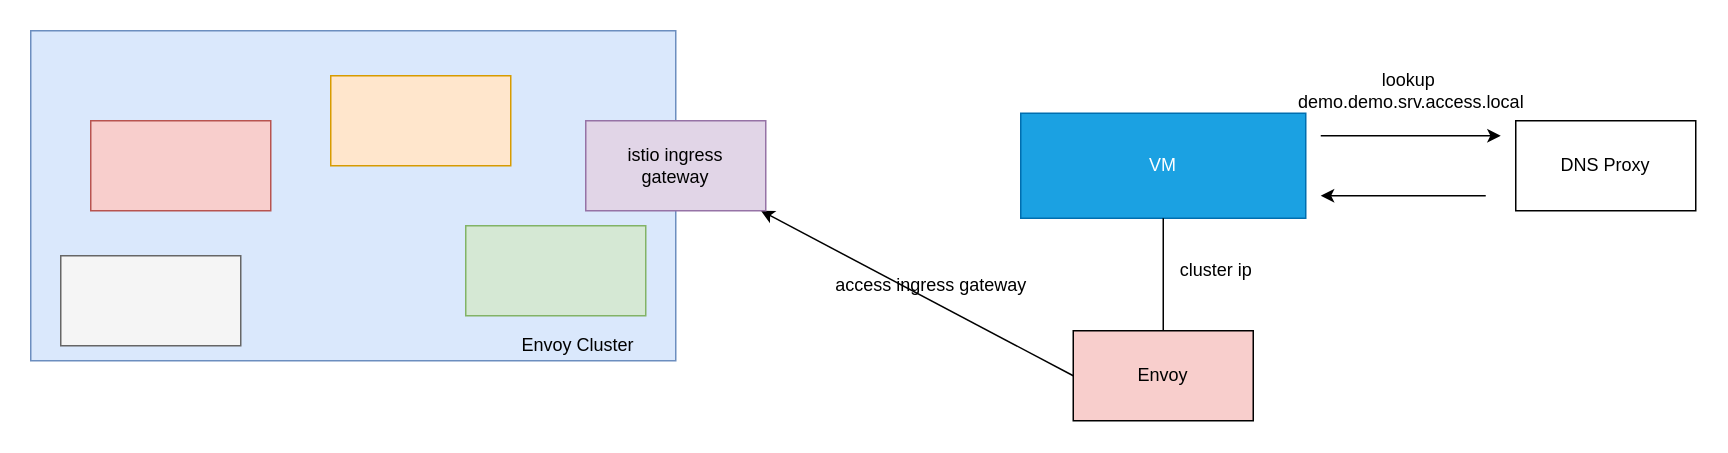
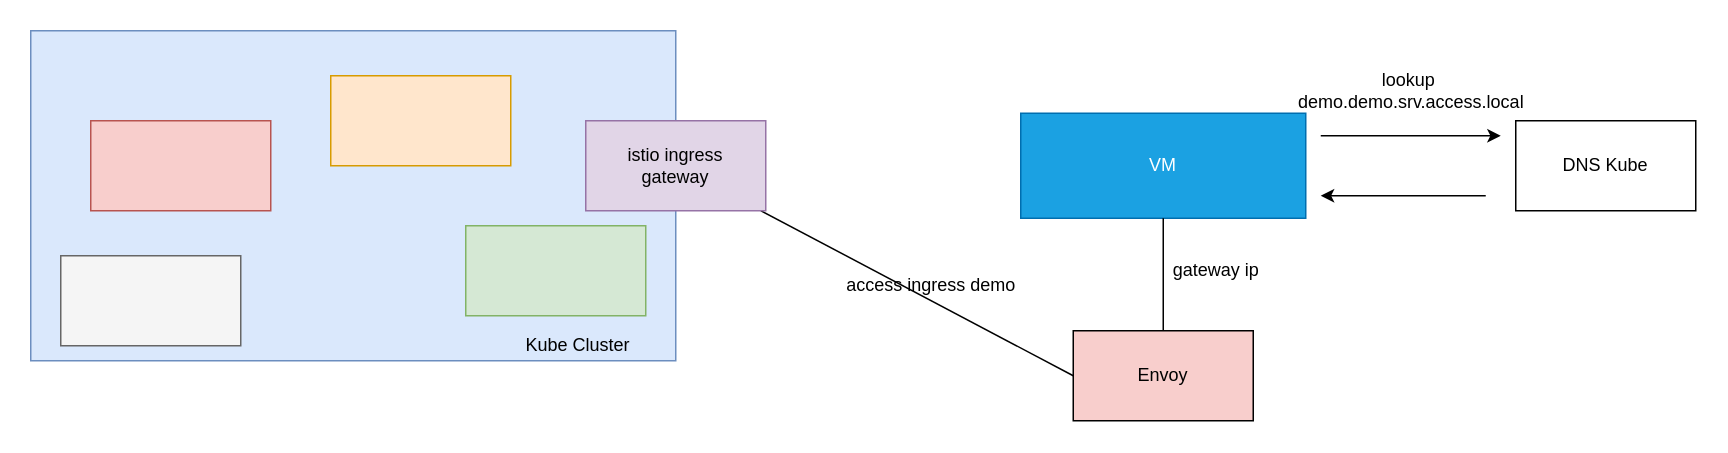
node "DNS Proxy": label "DNS Proxy" -> "DNS Kube"
edge "Envoy" -> "istio ingress gateway": arrowhead classic -> none
node "cluster ip": label "cluster ip" -> "gateway ip"
node "access ingress gateway": label "access ingress gateway" -> "access ingress demo"
node "Envoy Cluster": label "Envoy Cluster" -> "Kube Cluster"
